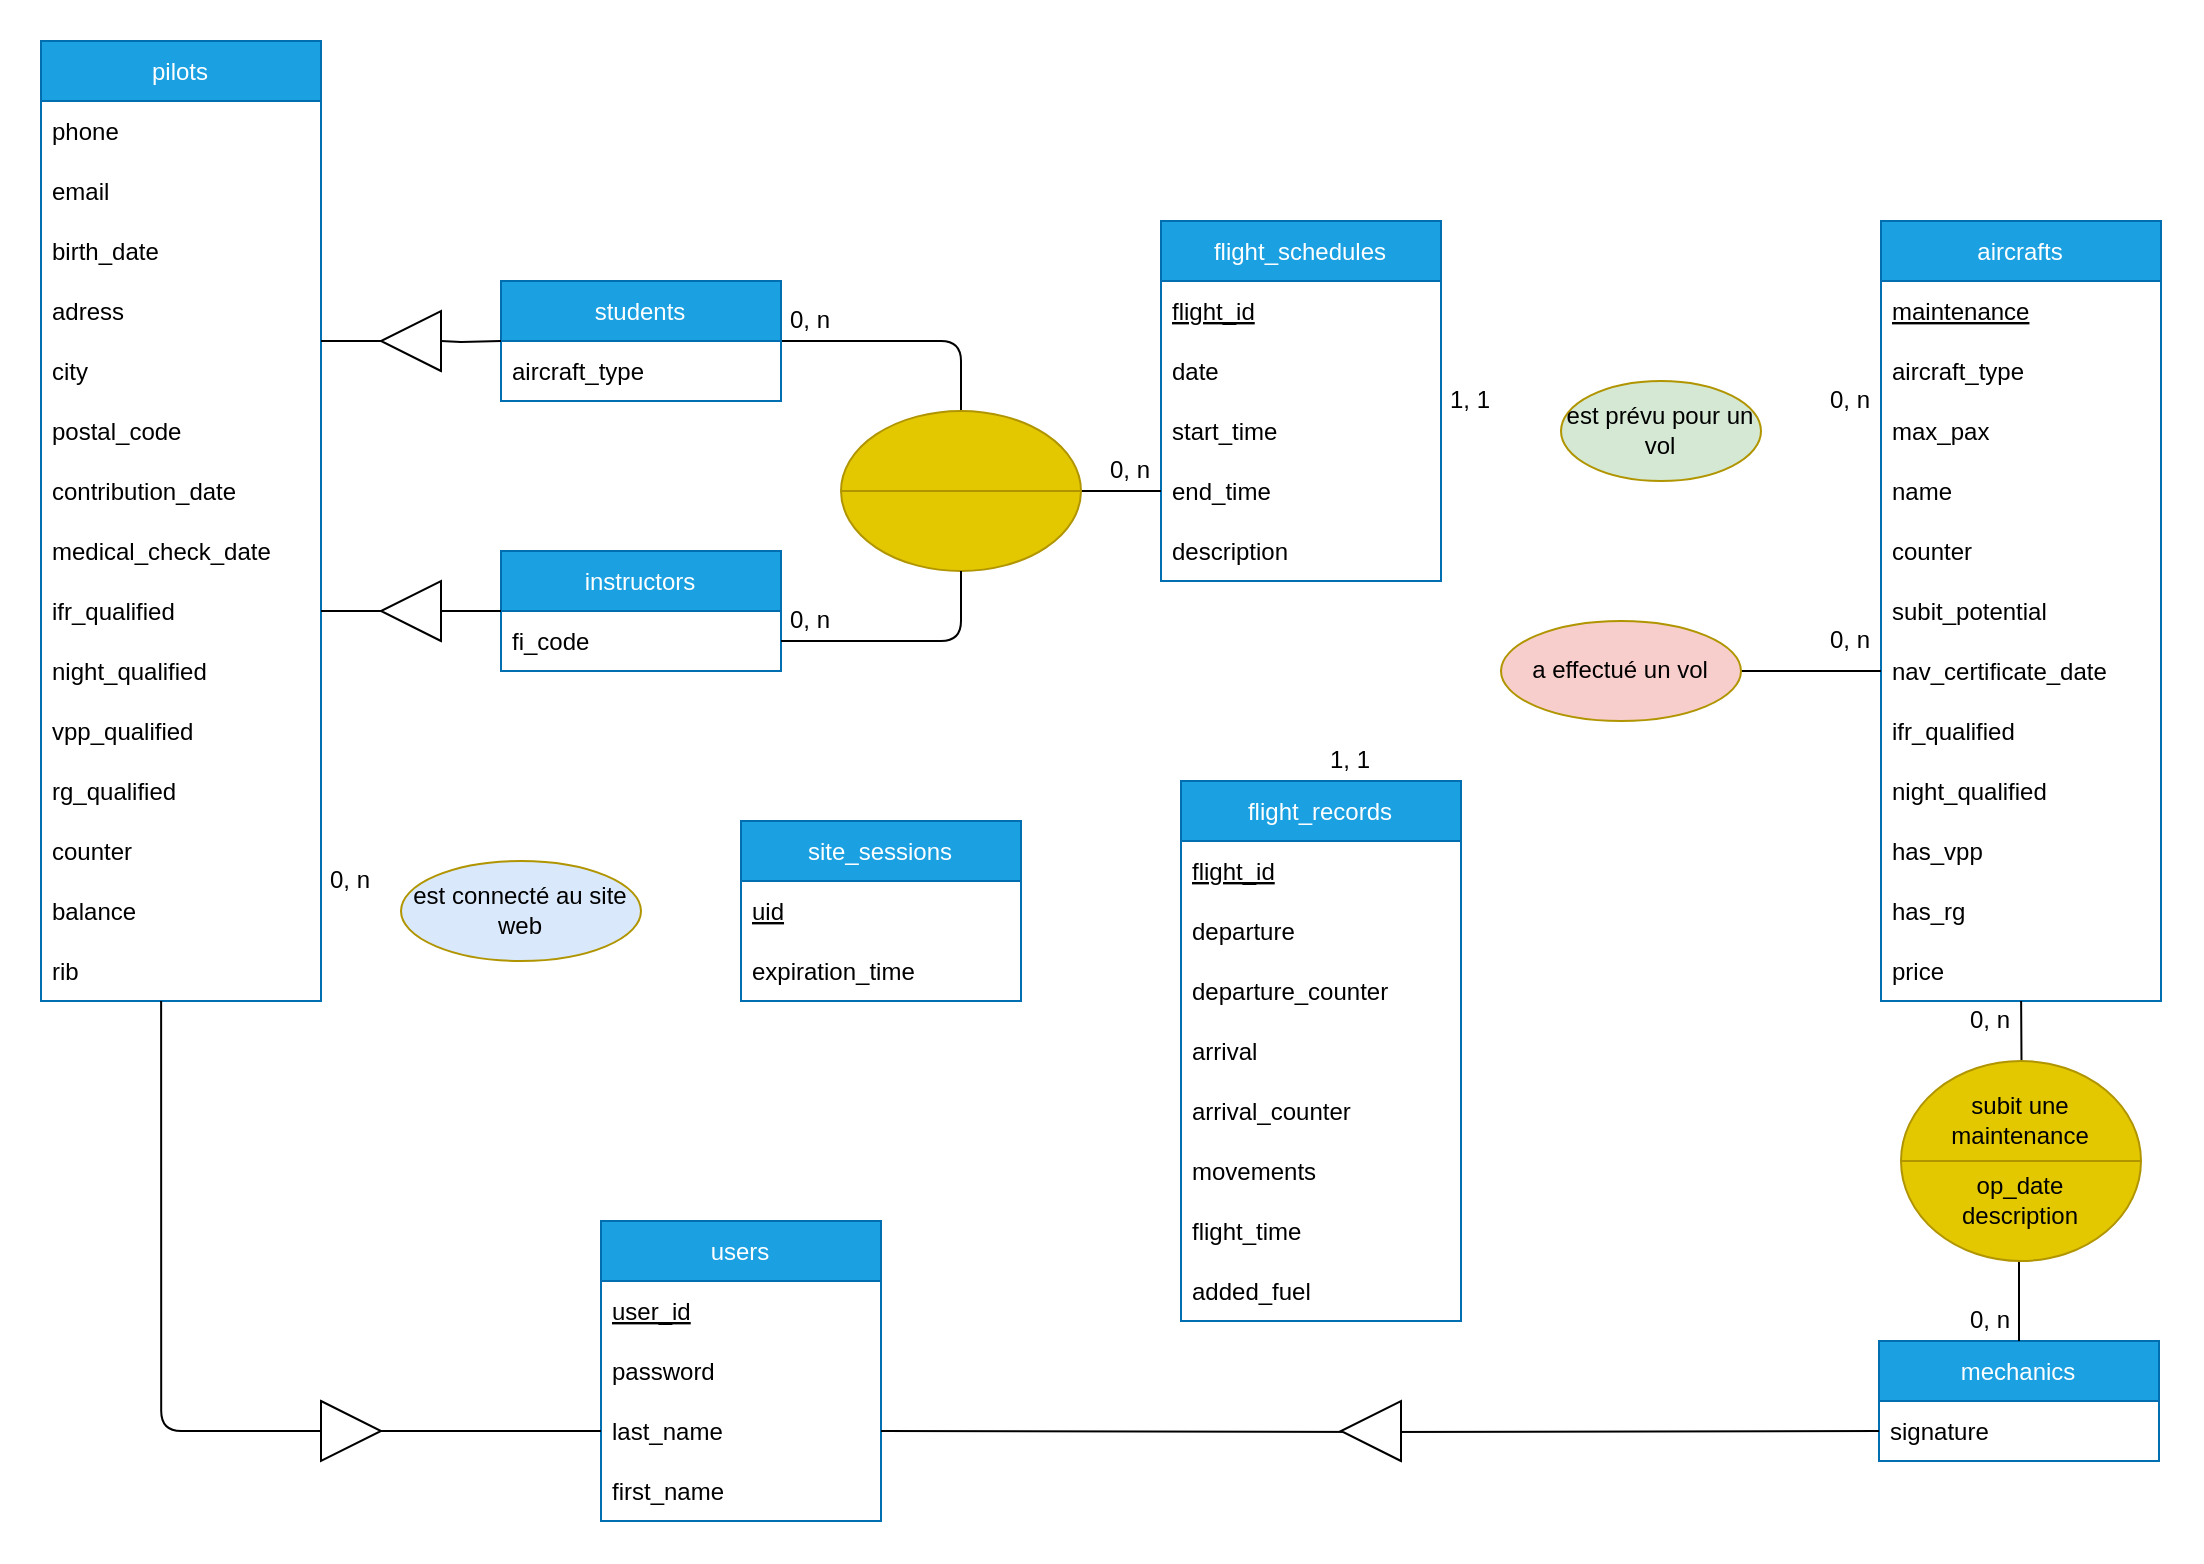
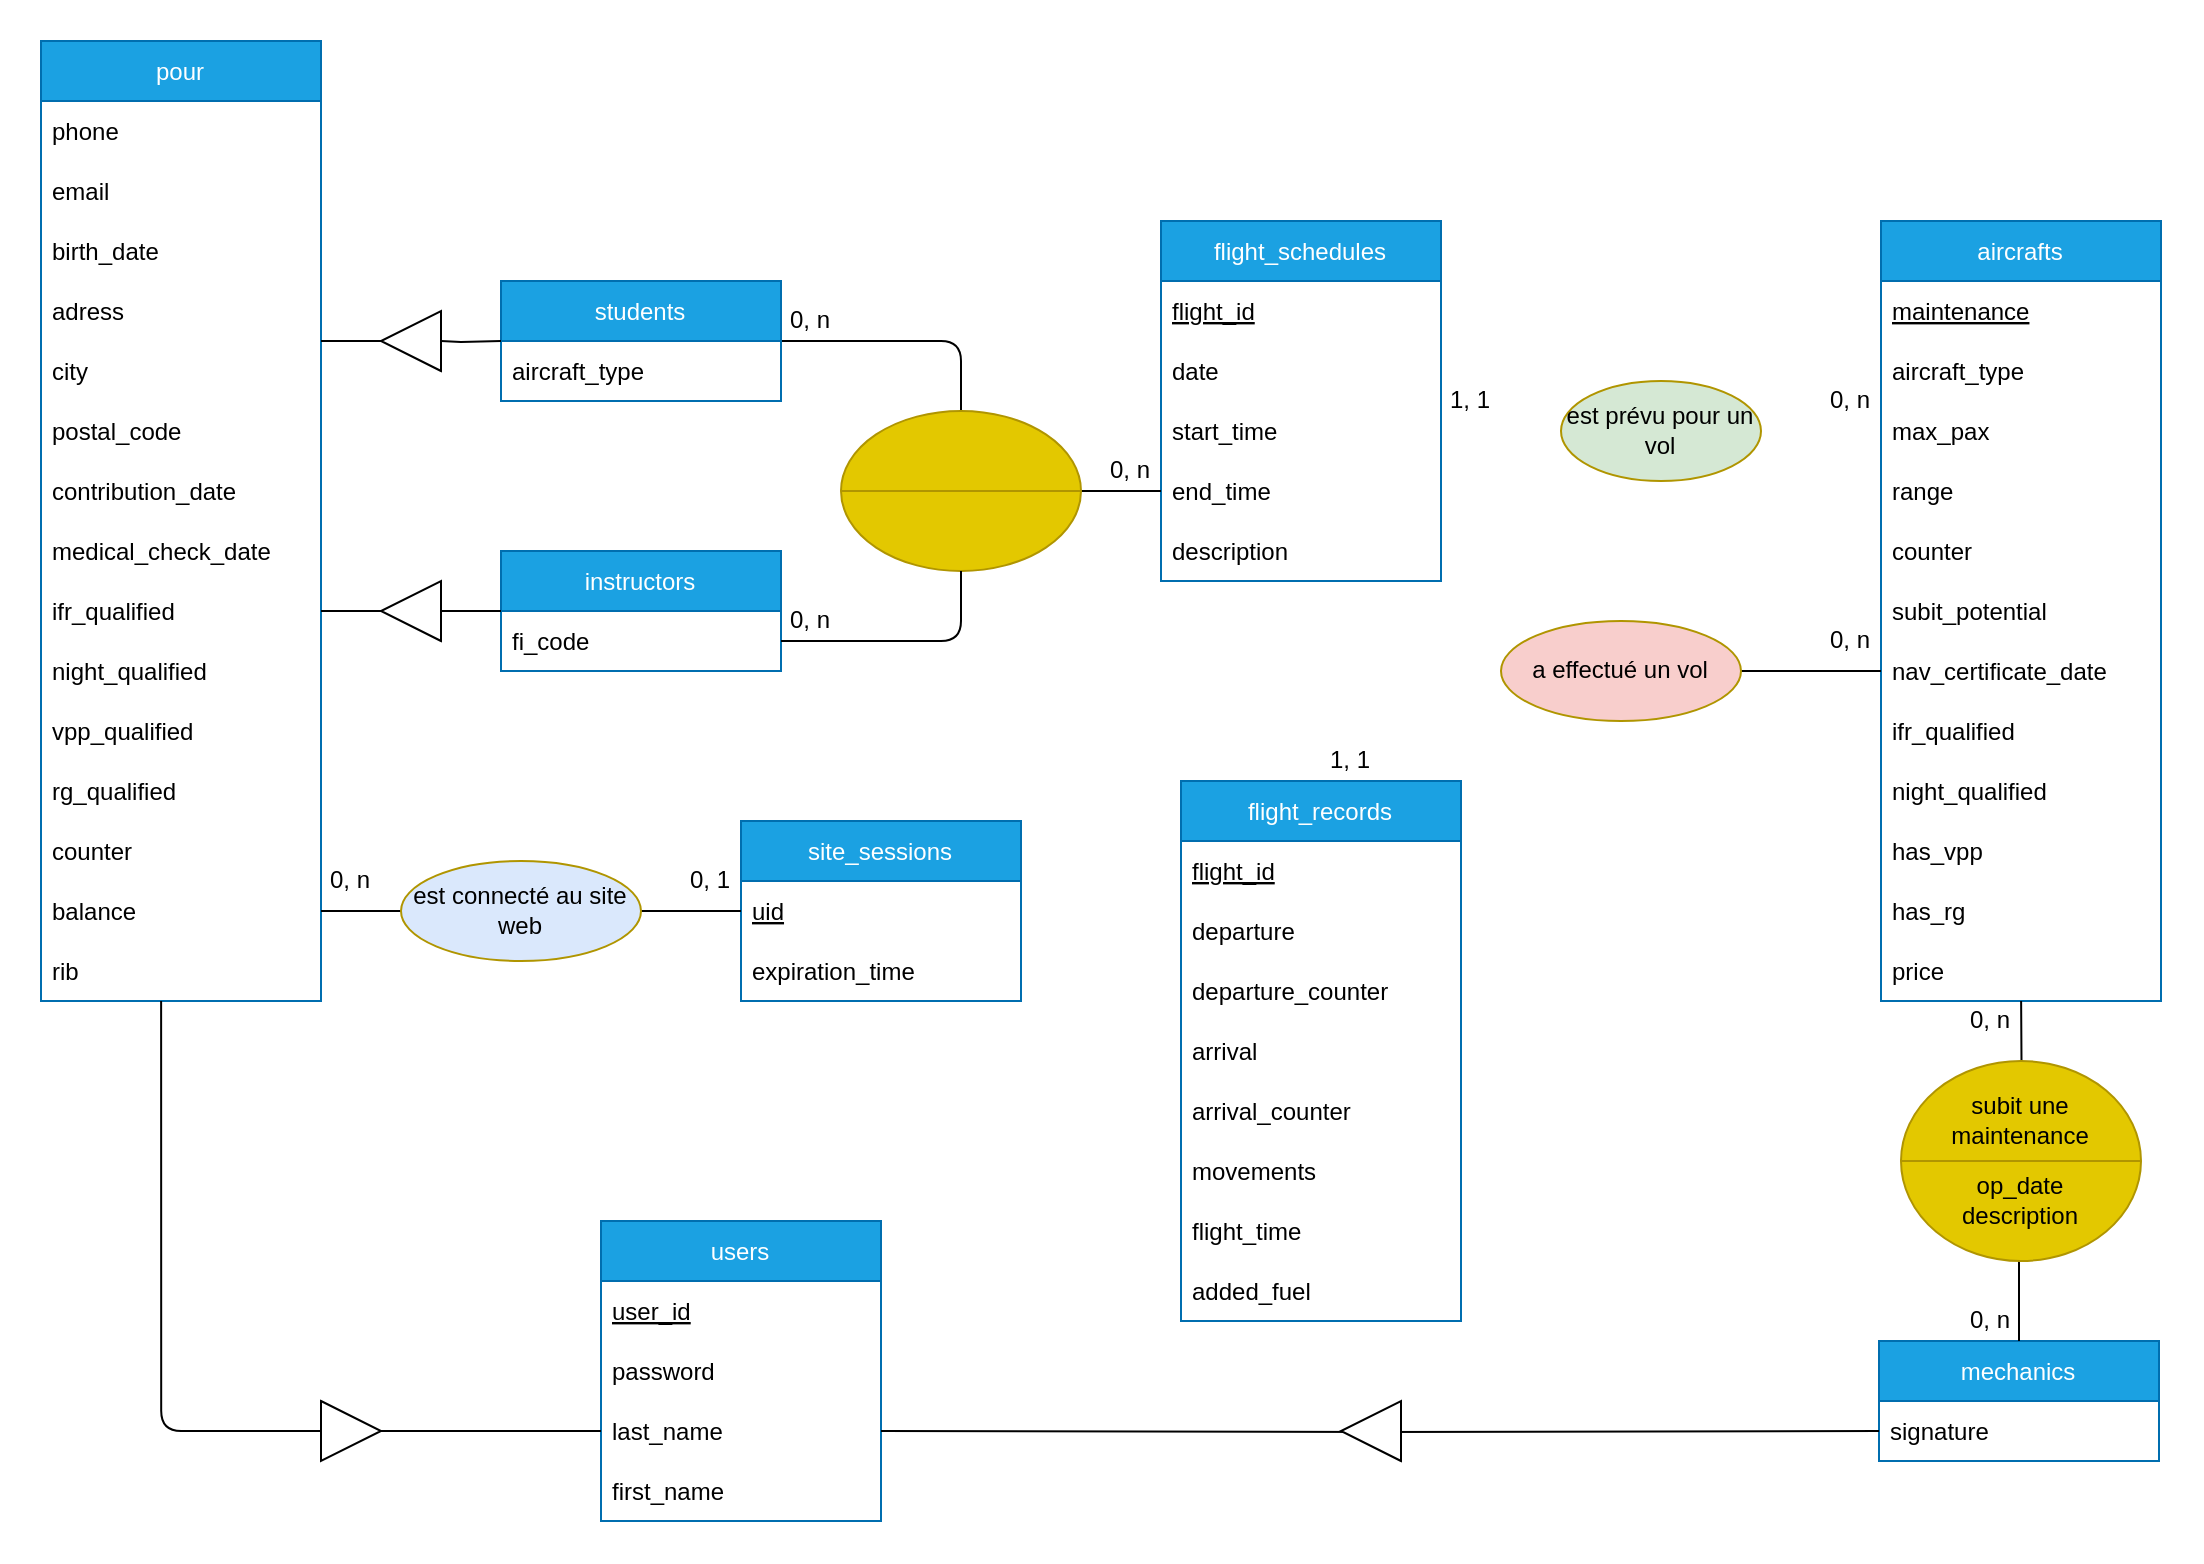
node "pilots": label "pilots" -> "pour"
node "name": label "name" -> "range"
node "0, 1": added
edge "balance" -- "est connecté au site web": added
edge "est connecté au site web" -- "uid": added
